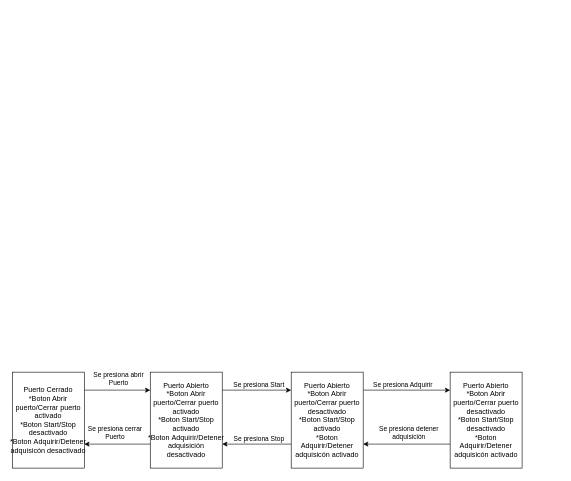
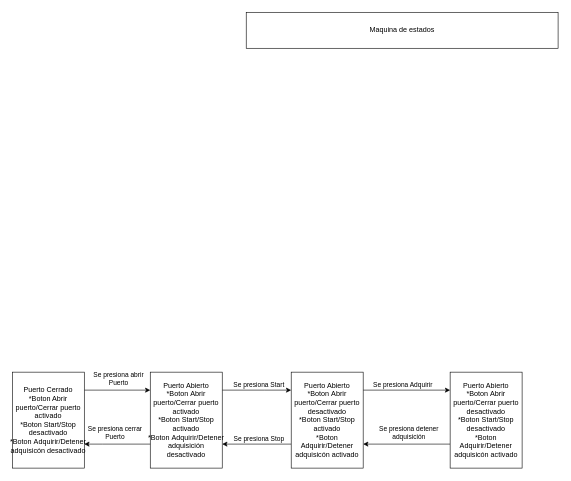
node "Maquina de estados": added
